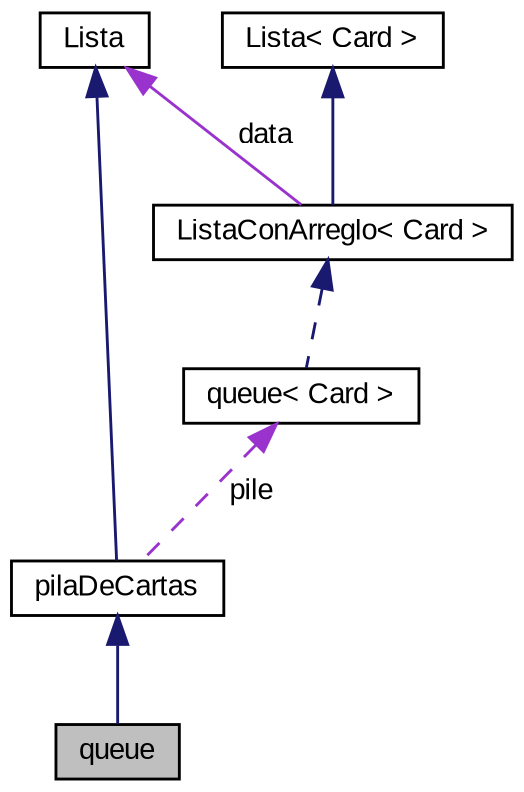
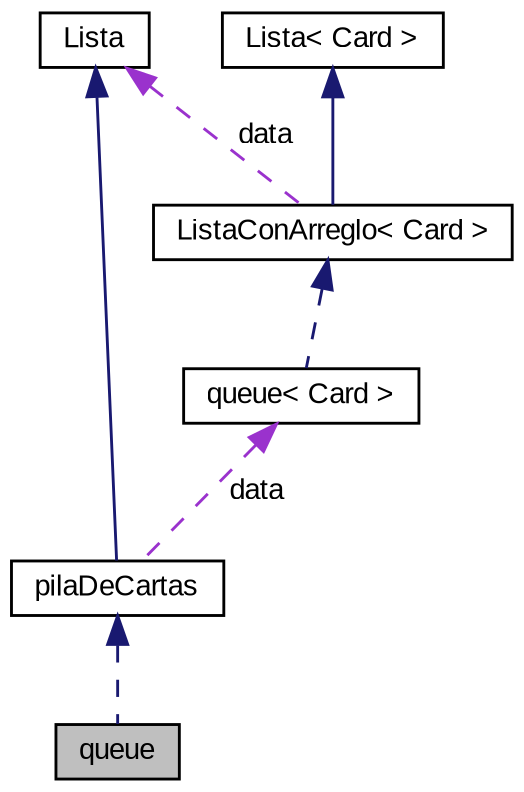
edge "ListaConArreglo< Card >" -> "Lista": style solid -> dashed
edge "pilaDeCartas" -> "queue< Card >": label " pile" -> " data"
edge "queue" -> "pilaDeCartas": style solid -> dashed
